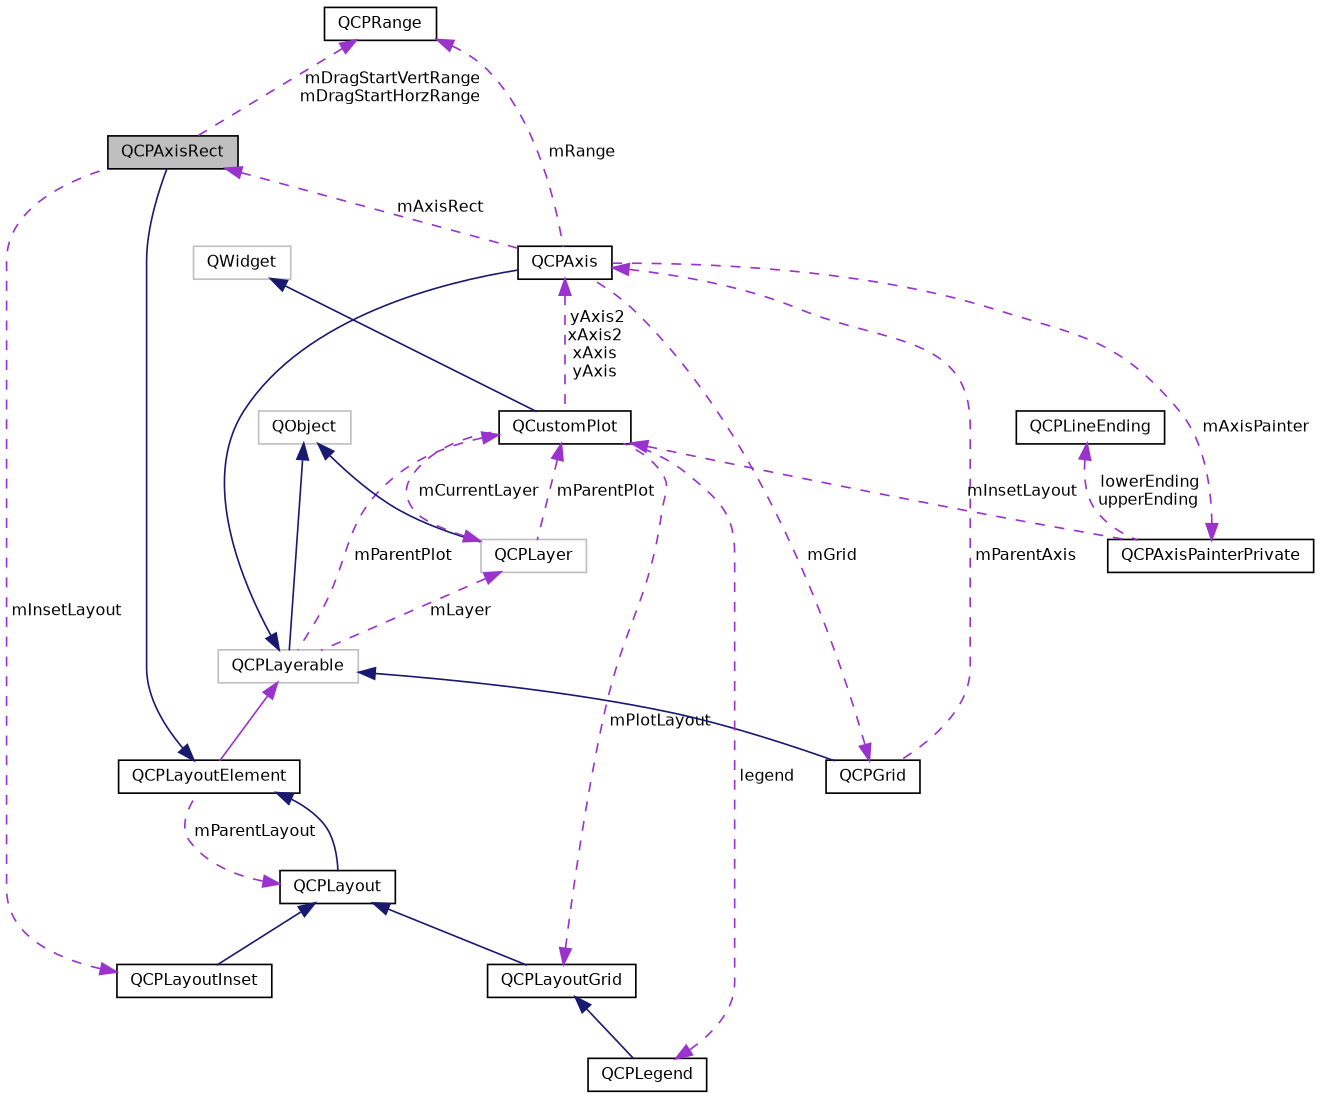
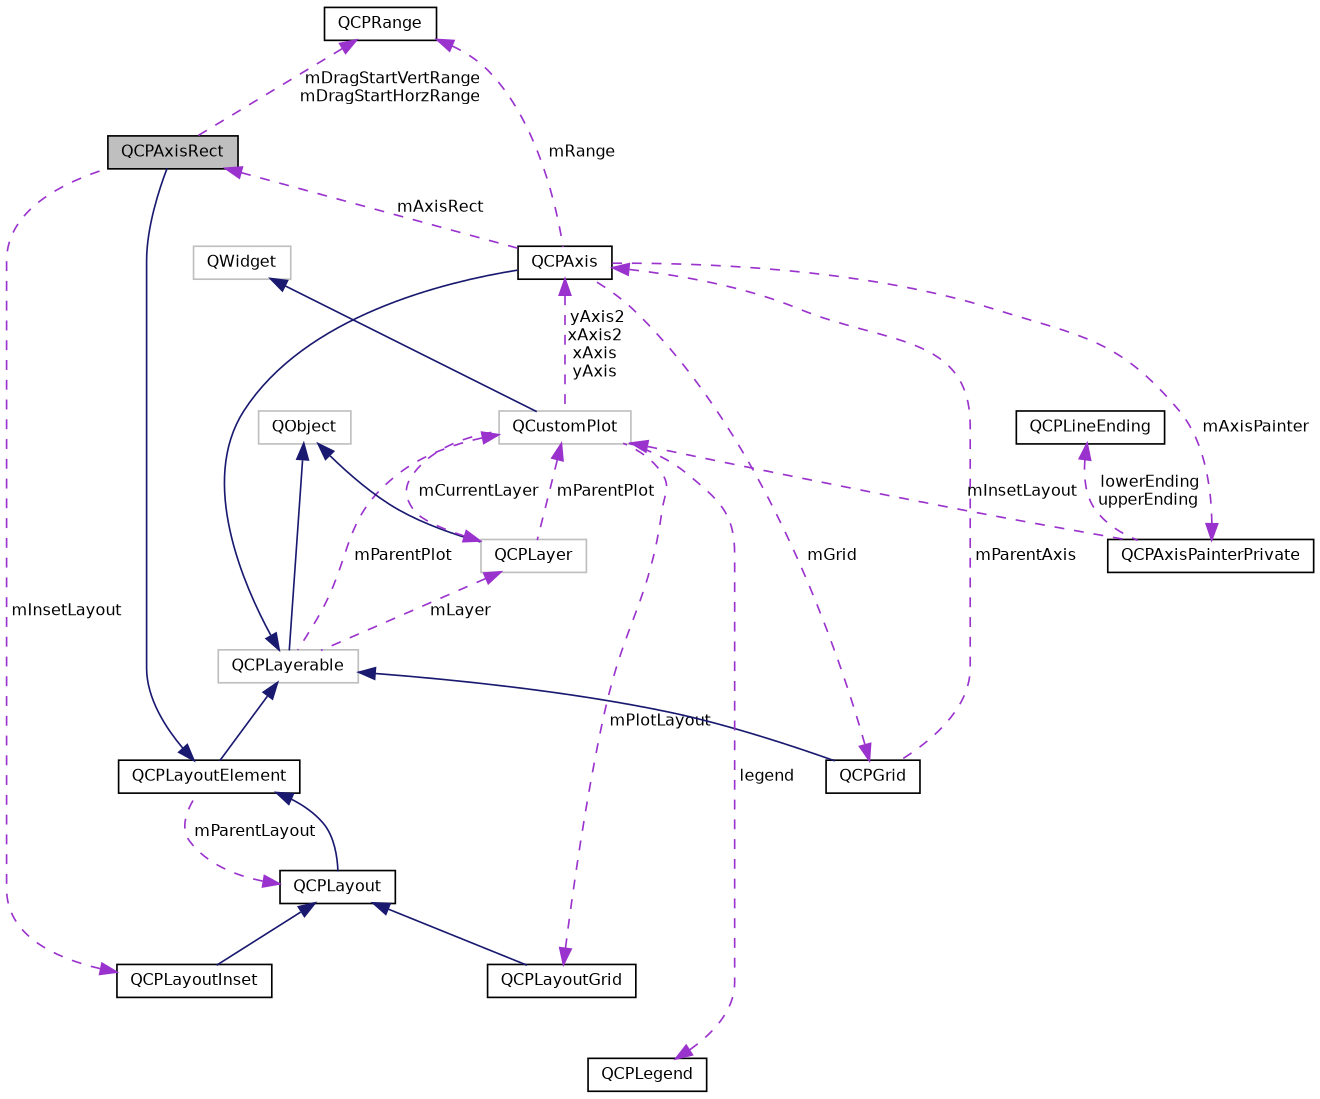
node "QCustomPlot": color black -> grey75
edge "QCPLayoutElement" -> "QCPLayerable": color darkorchid3 -> midnightblue
edge "QCPLegend" -> "QCPLayoutGrid": removed
